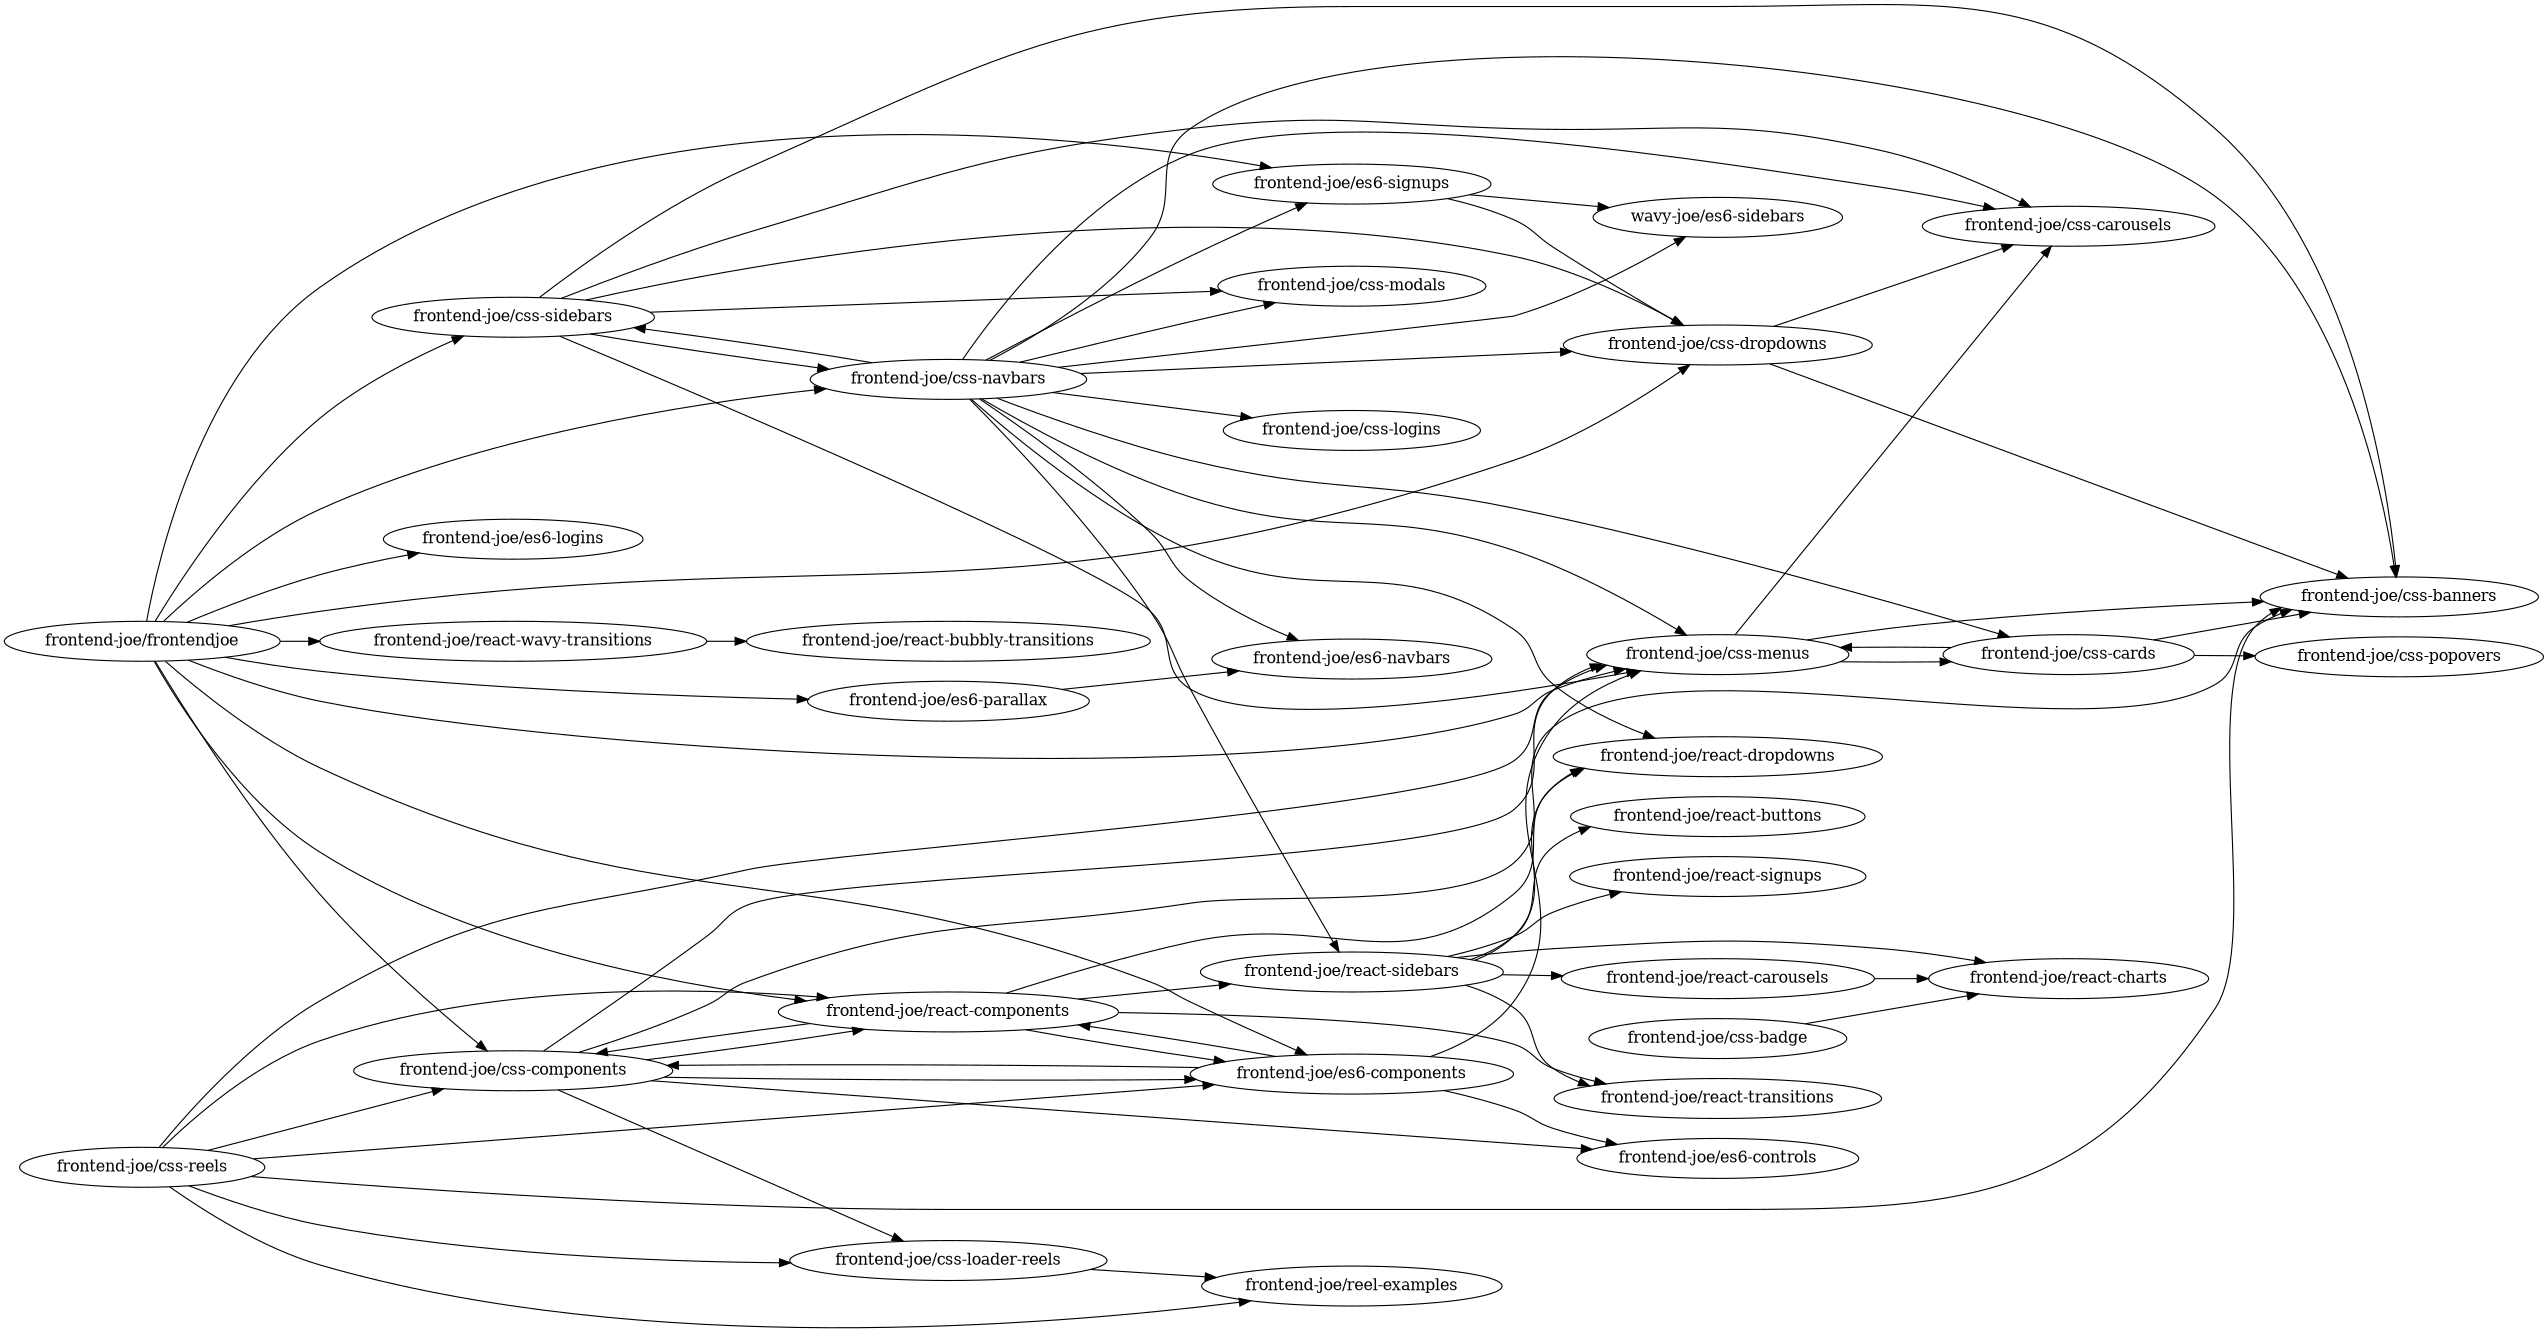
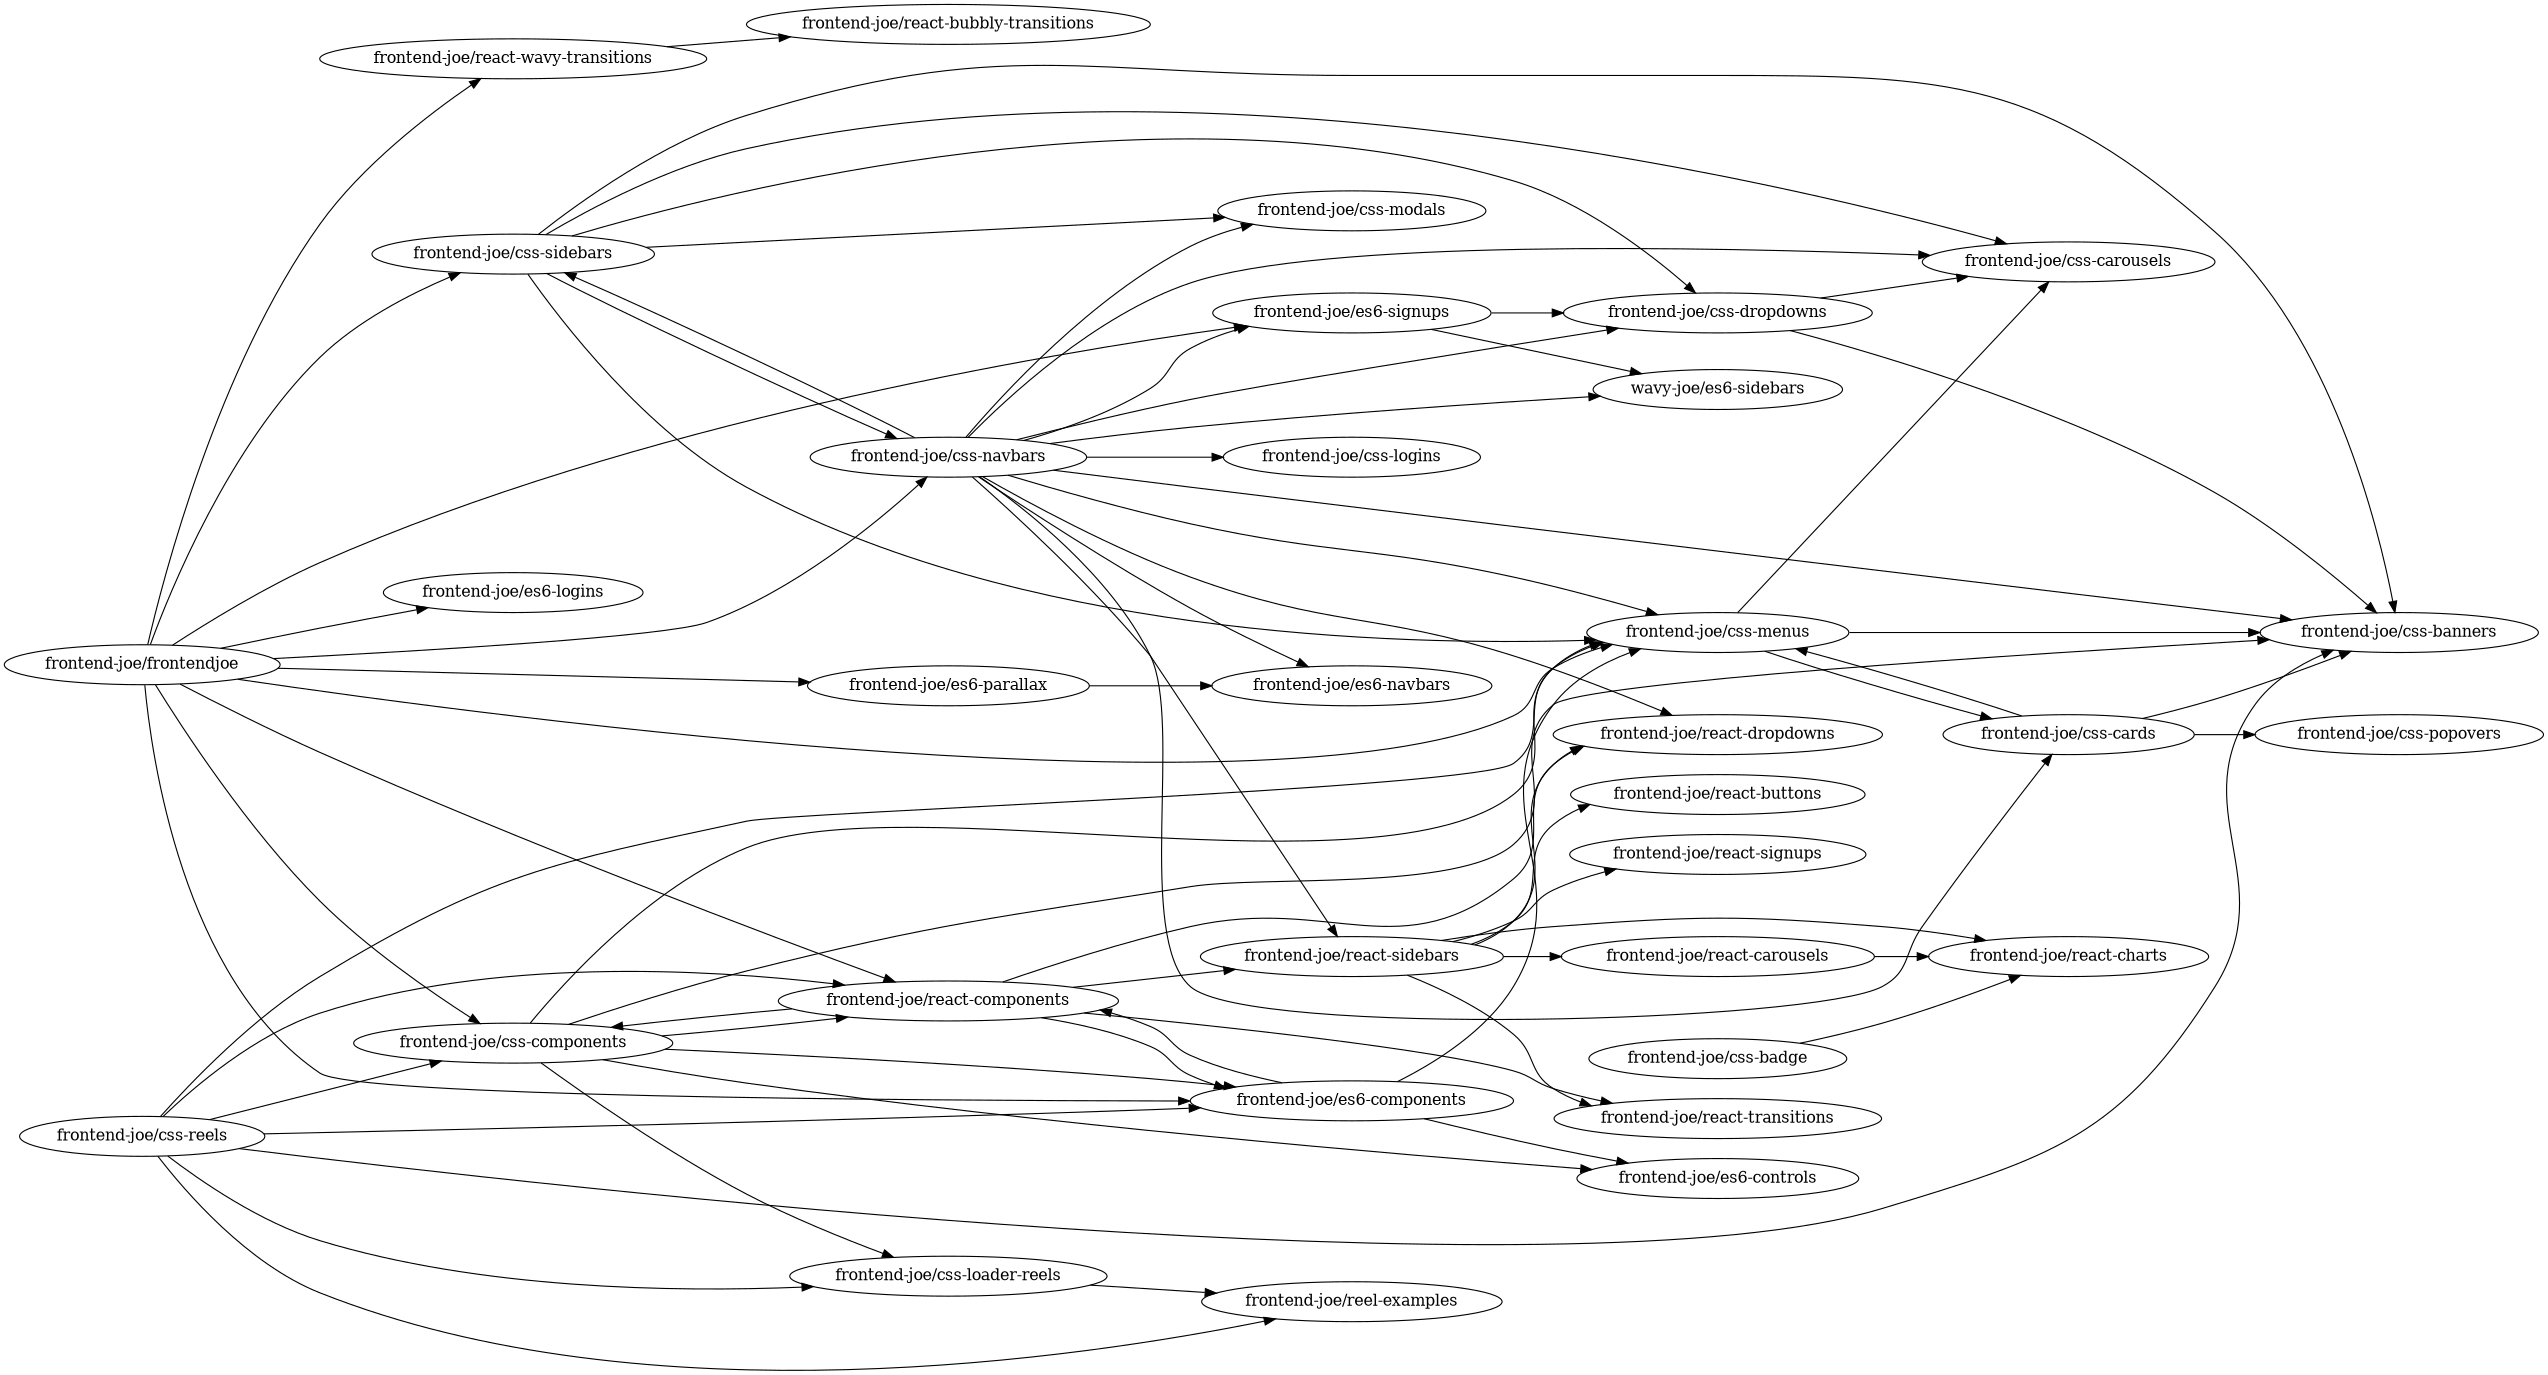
edge "frontend-joe/frontendjoe" -> "frontend-joe/css-dropdowns": removed
edge "frontend-joe/es6-components" -> "frontend-joe/css-components": removed
